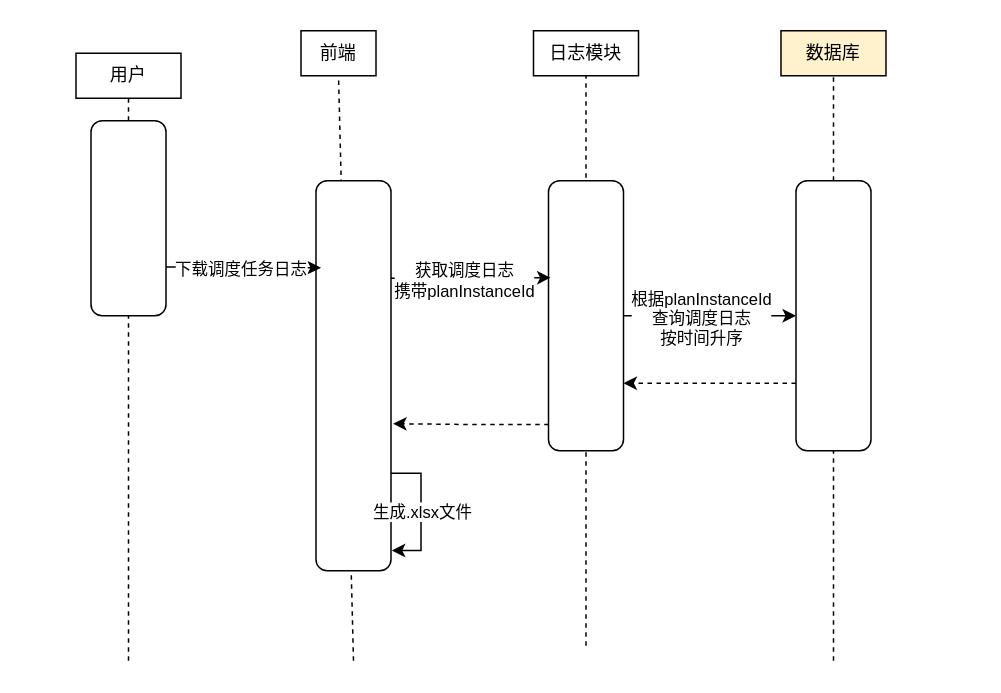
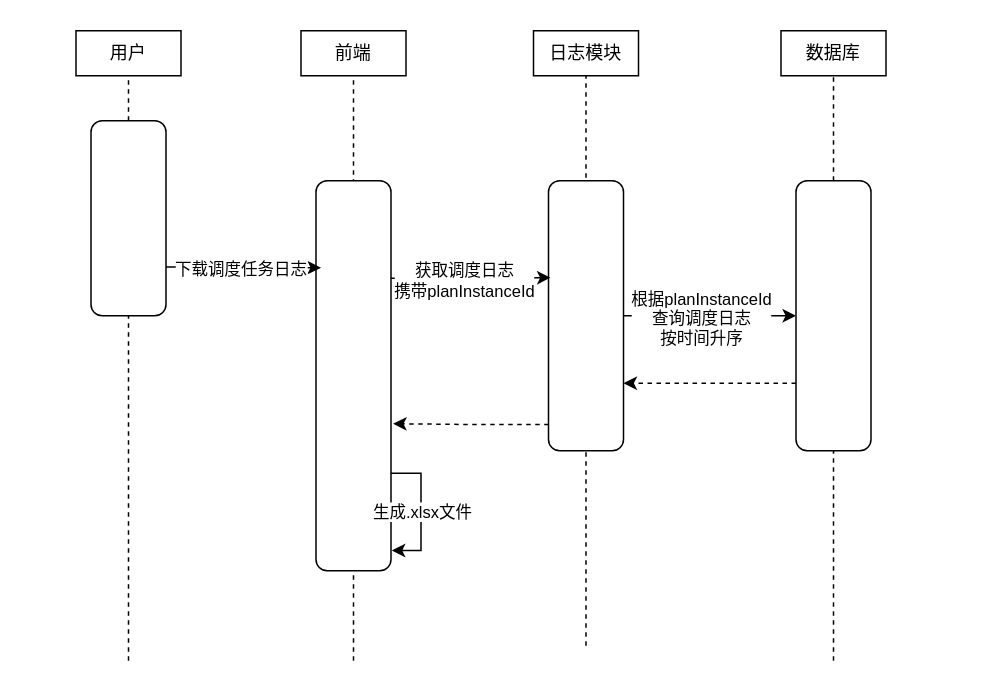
node "前端": size 75x45 -> 105x45
node "数据库": fillcolor #fff2cc -> #ffffff
node "用户": moved (128, 76) -> (128, 53)
